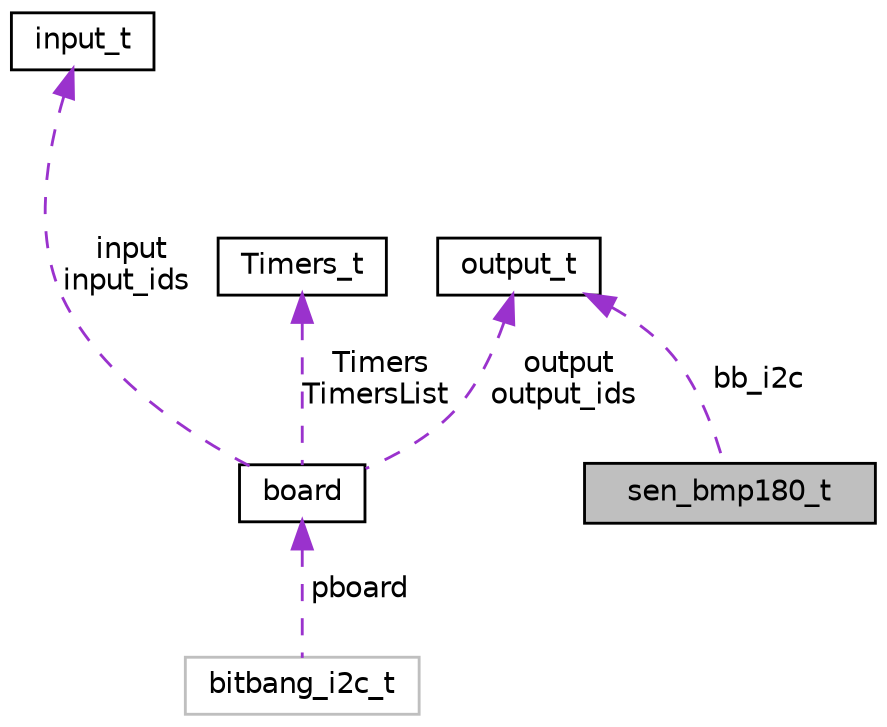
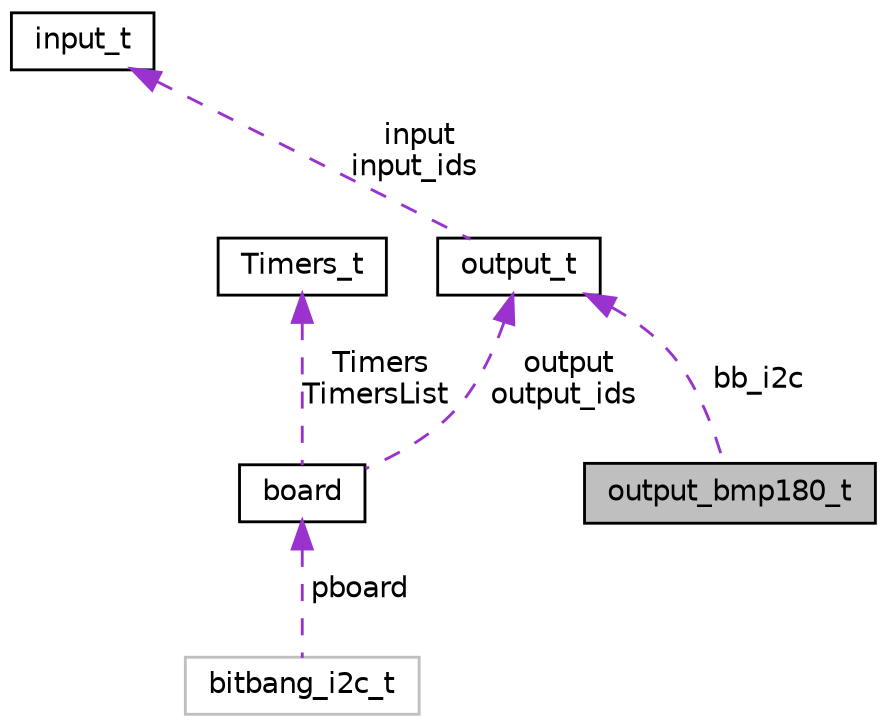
edge "board" -> "input_t": now "output_t" -> "input_t"
node "sen_bmp180_t": label "sen_bmp180_t" -> "output_bmp180_t"
